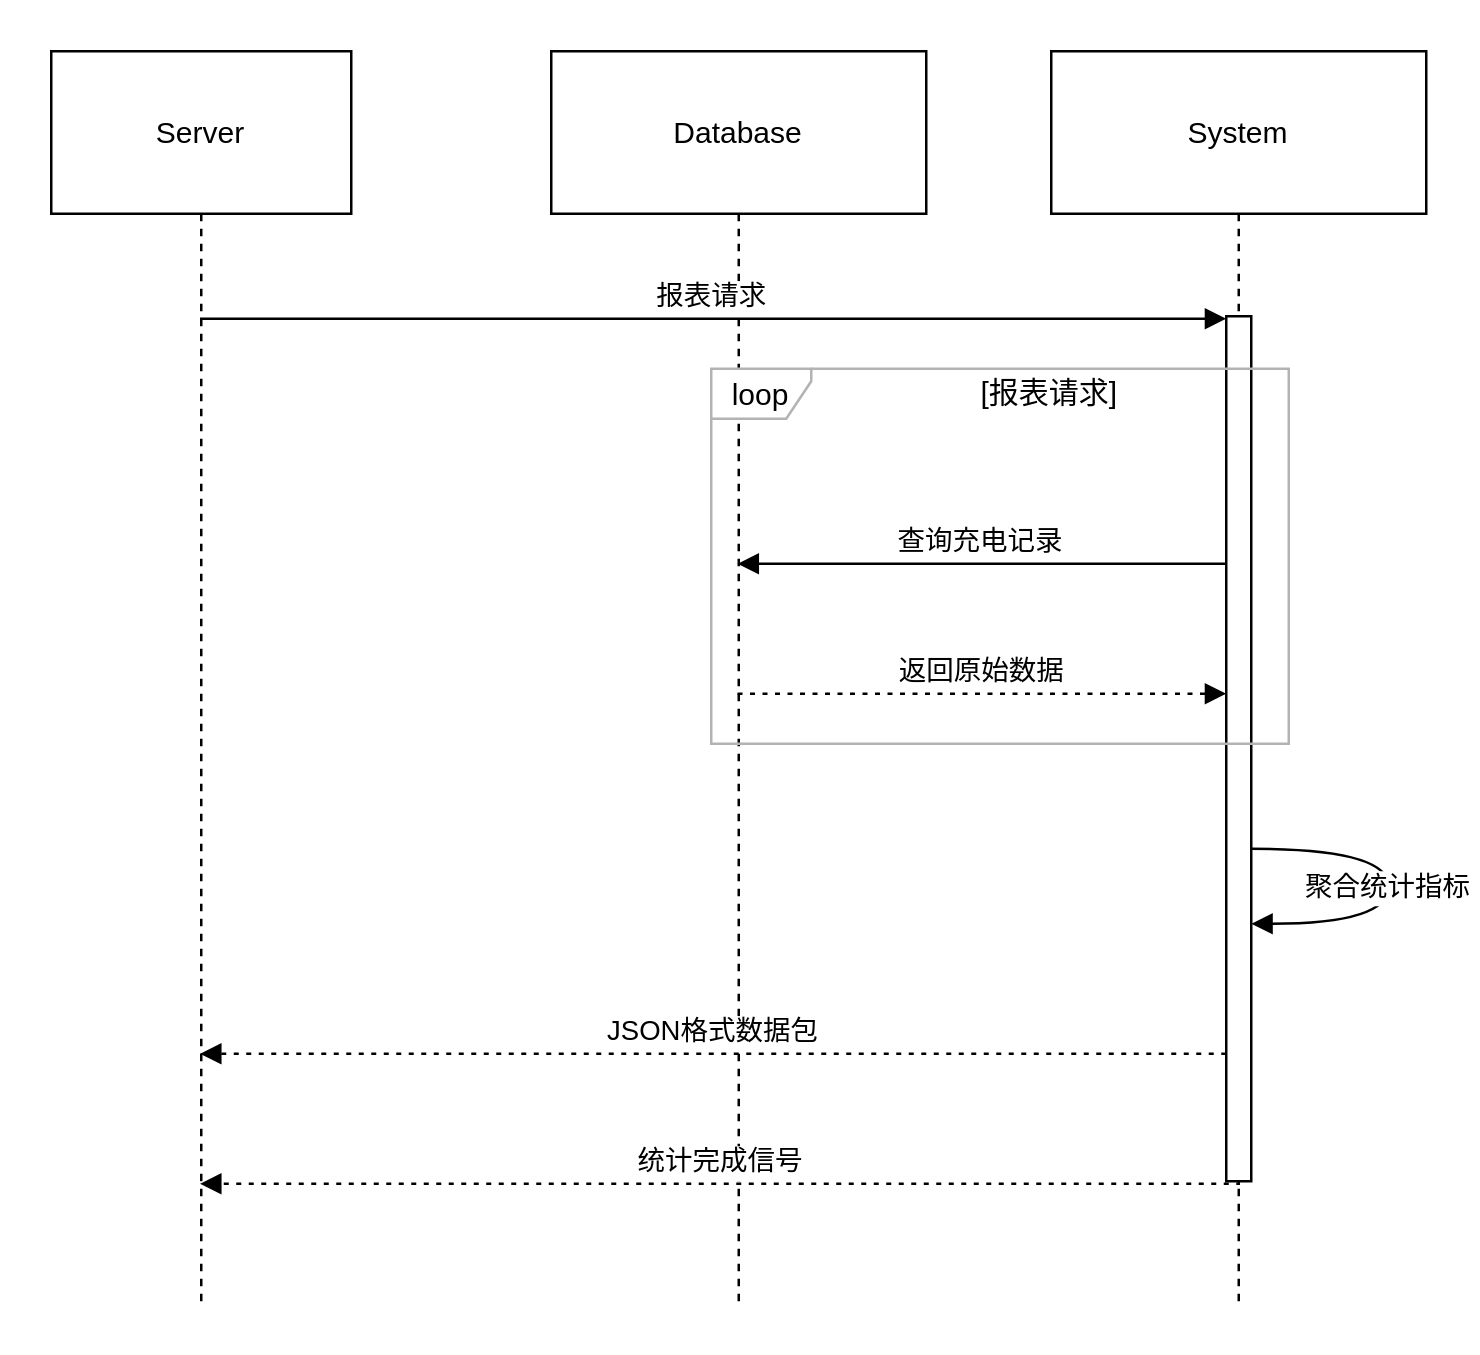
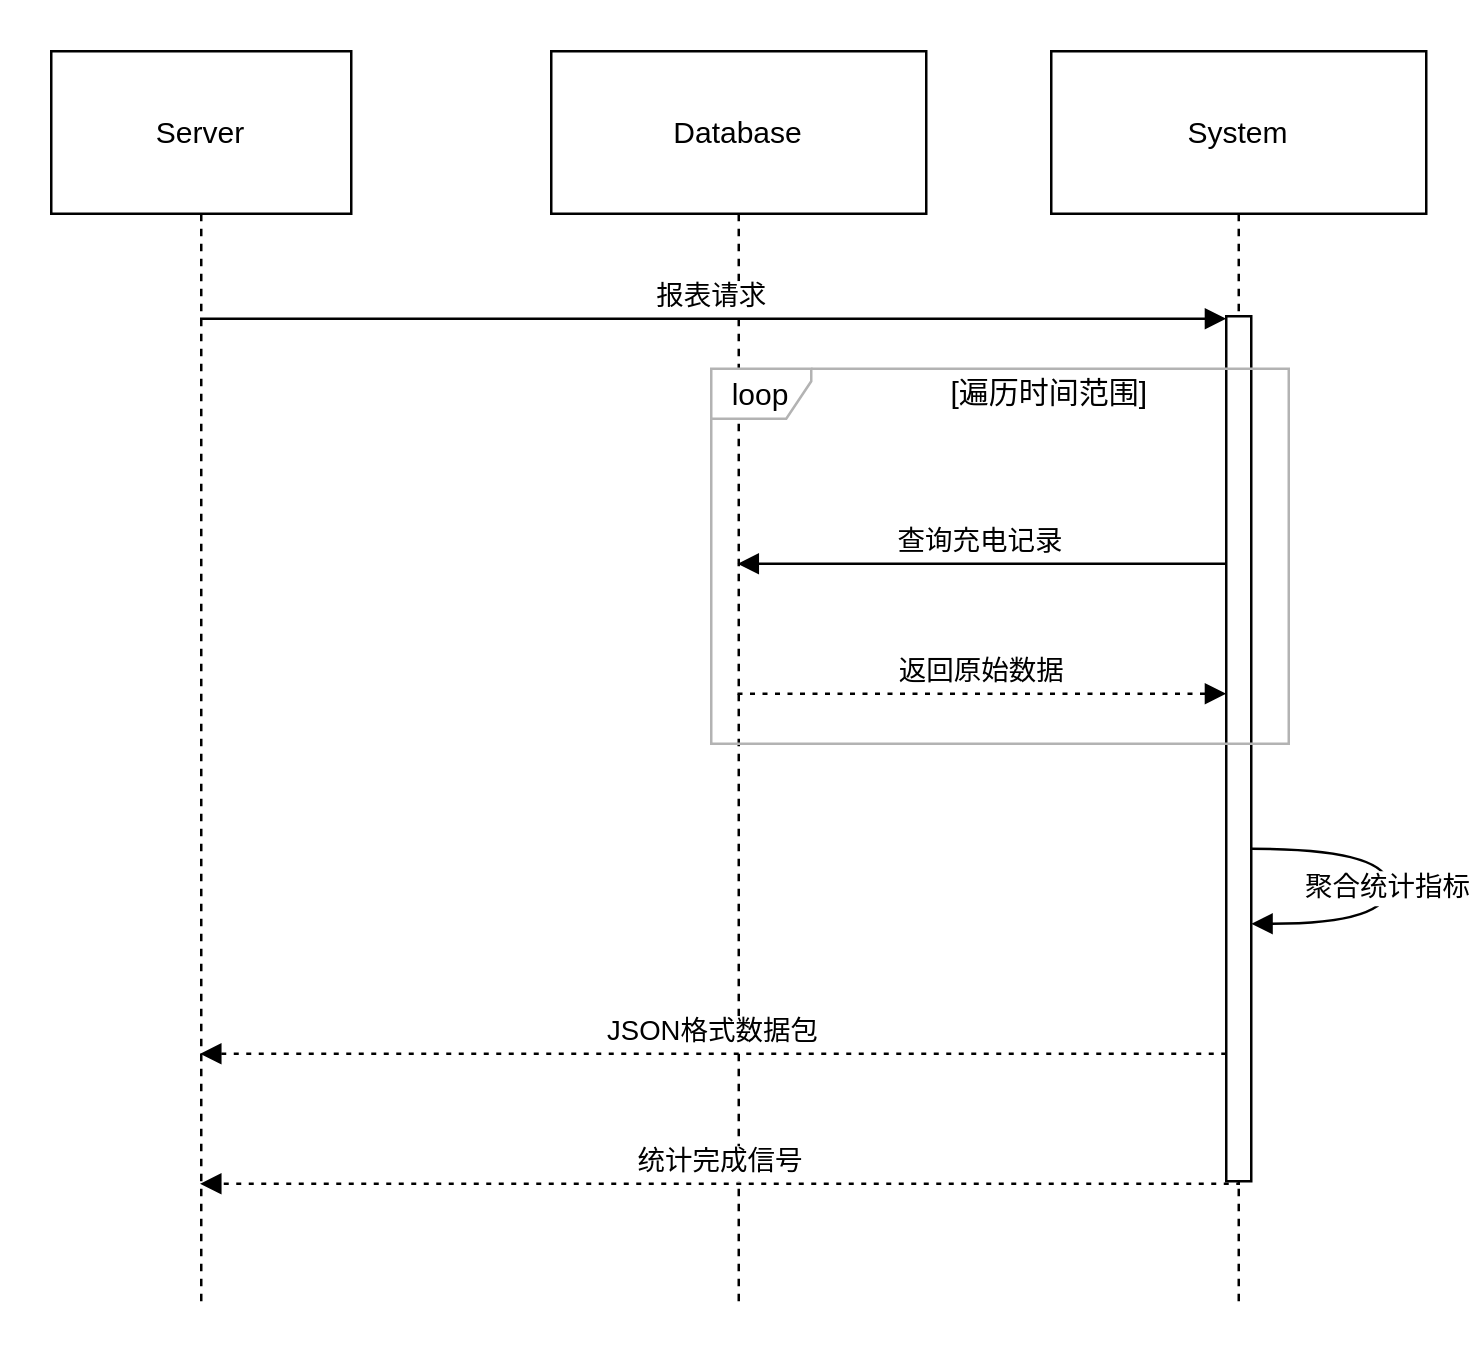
node "[报表请求]": label "[报表请求]" -> "[遍历时间范围]"
